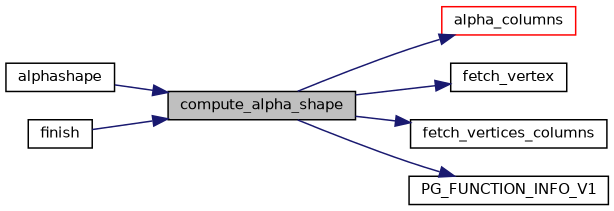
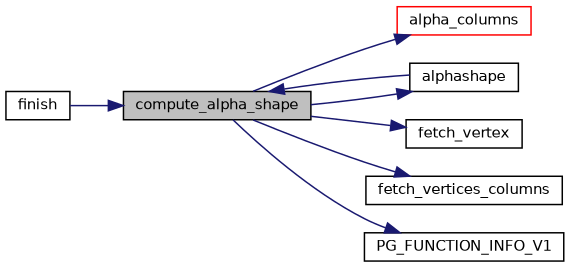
edge "compute_alpha_shape" -> "alphashape": added
